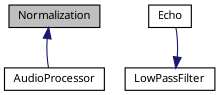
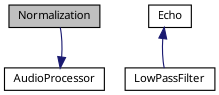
edge "Echo" -> "LowPassFilter": reversed
edge "AudioProcessor" -> "Normalization": reversed
